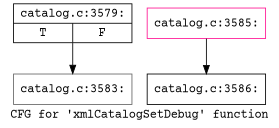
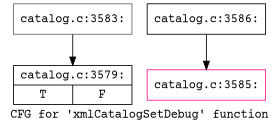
edge "catalog.c:3585:" -> "catalog.c:3586:": reversed
edge "catalog.c:3579:" -> "catalog.c:3583:": reversed
